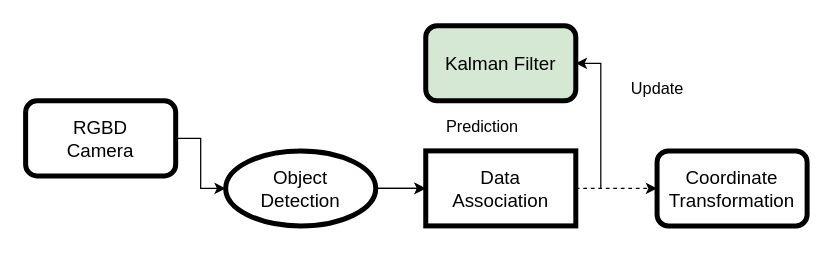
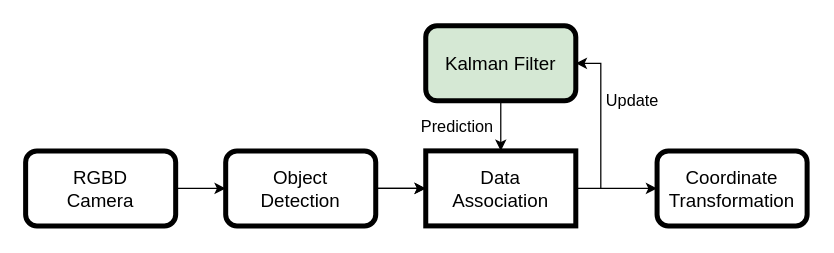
node "Update": moved (657, 88) -> (632, 101)
edge "Kalman Filter" -> "Data Association": added
node "Prediction": moved (482, 126) -> (457, 126)
node "RGBD Camera": moved (101, 138) -> (101, 188)
node "Object Detection": shape ellipse -> rounded rectangle
edge "Data Association" -> "Coordinate Transformation": style dashed -> solid
